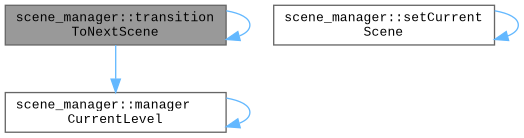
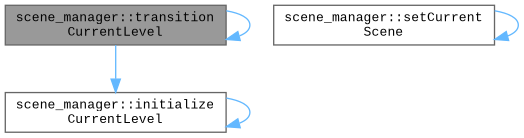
node "scene_manager::transition ToNextScene": label "scene_manager::transition ToNextScene" -> "scene_manager::transition CurrentLevel"
node "scene_manager::manager CurrentLevel": label "scene_manager::manager CurrentLevel" -> "scene_manager::initialize CurrentLevel"
